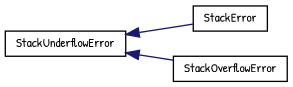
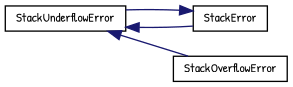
edge "StackUnderflowError" -> "StackError": added
